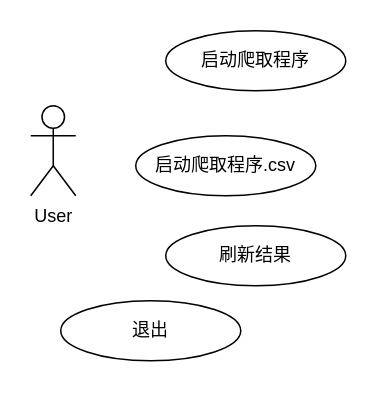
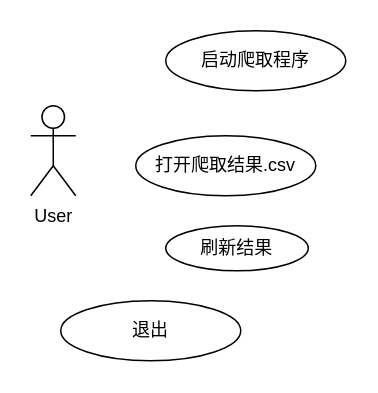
node "启动爬取程序.csv": label "启动爬取程序.csv" -> "打开爬取结果.csv"
node "刷新结果": size 180x60 -> 143x45
